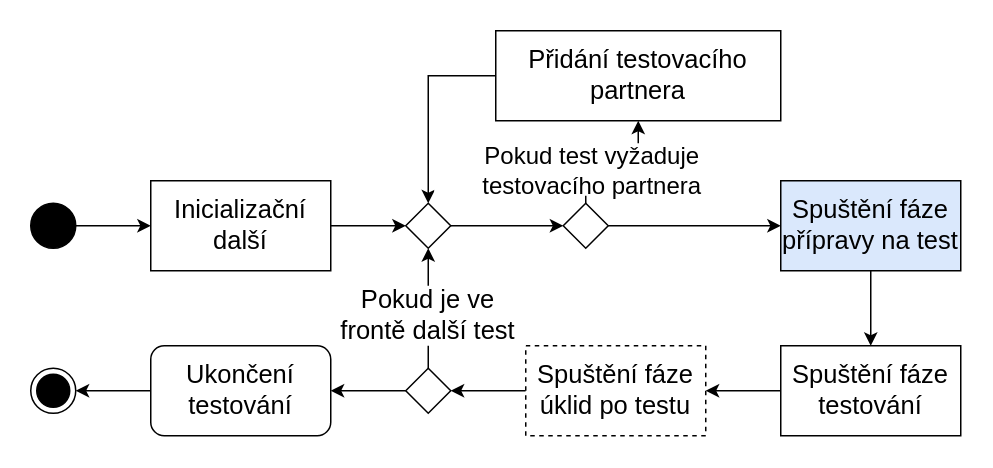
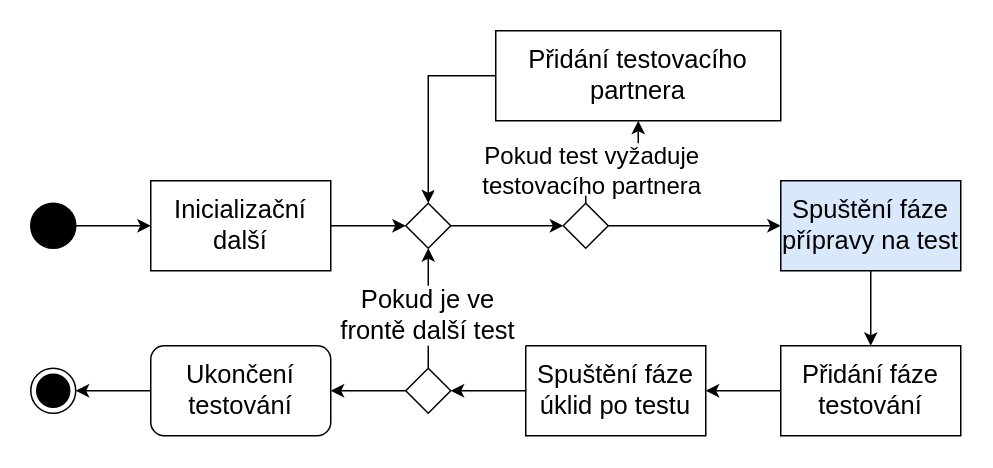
node "Spuštění fáze úklid po testu": style dashed -> solid
node "Spuštění fáze testování": label "Spuštění fáze testování" -> "Přidání fáze testování"
